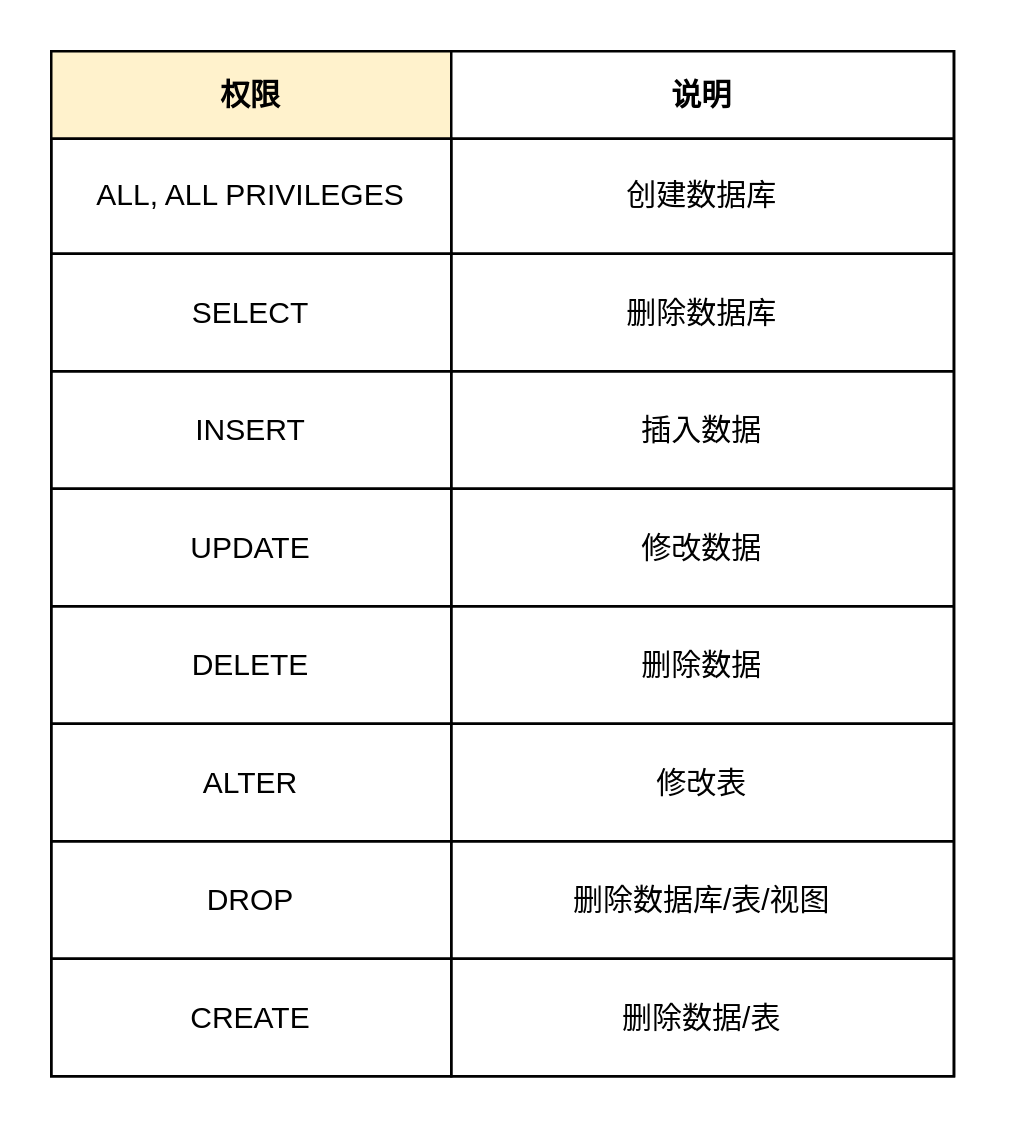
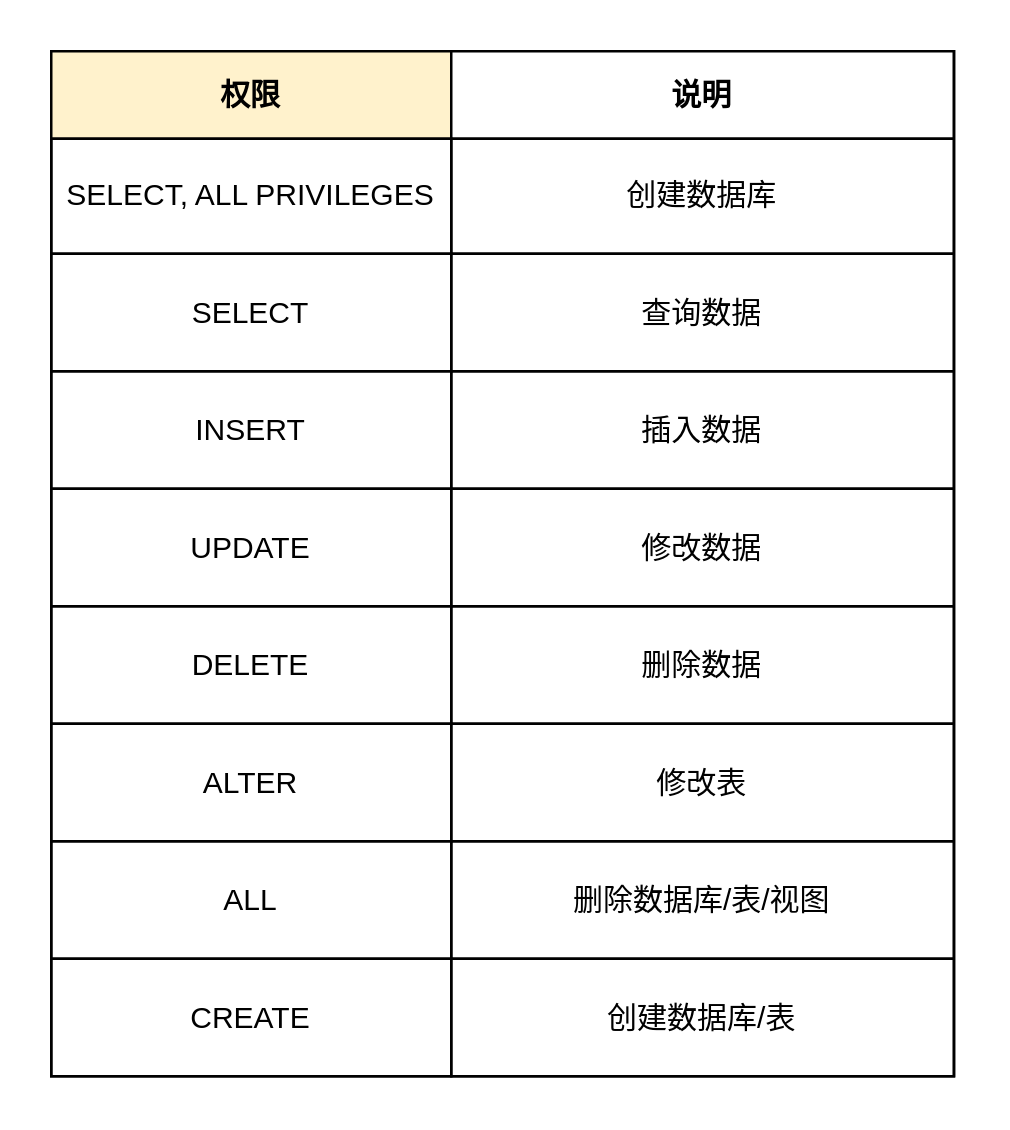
node "ALL, ALL PRIVILEGES": label "ALL, ALL PRIVILEGES" -> "SELECT, ALL PRIVILEGES"
node "删除数据库": label "删除数据库" -> "查询数据"
node "DROP": label "DROP" -> "ALL"
node "删除数据/表": label "删除数据/表" -> "创建数据库/表"
